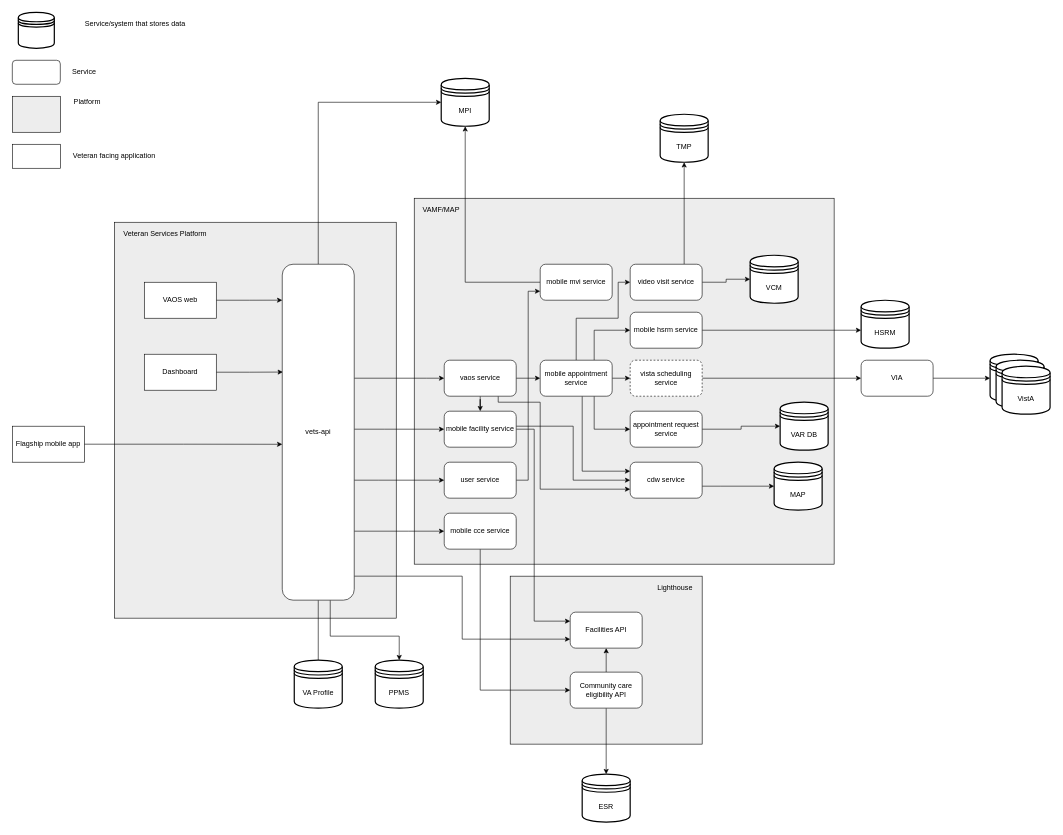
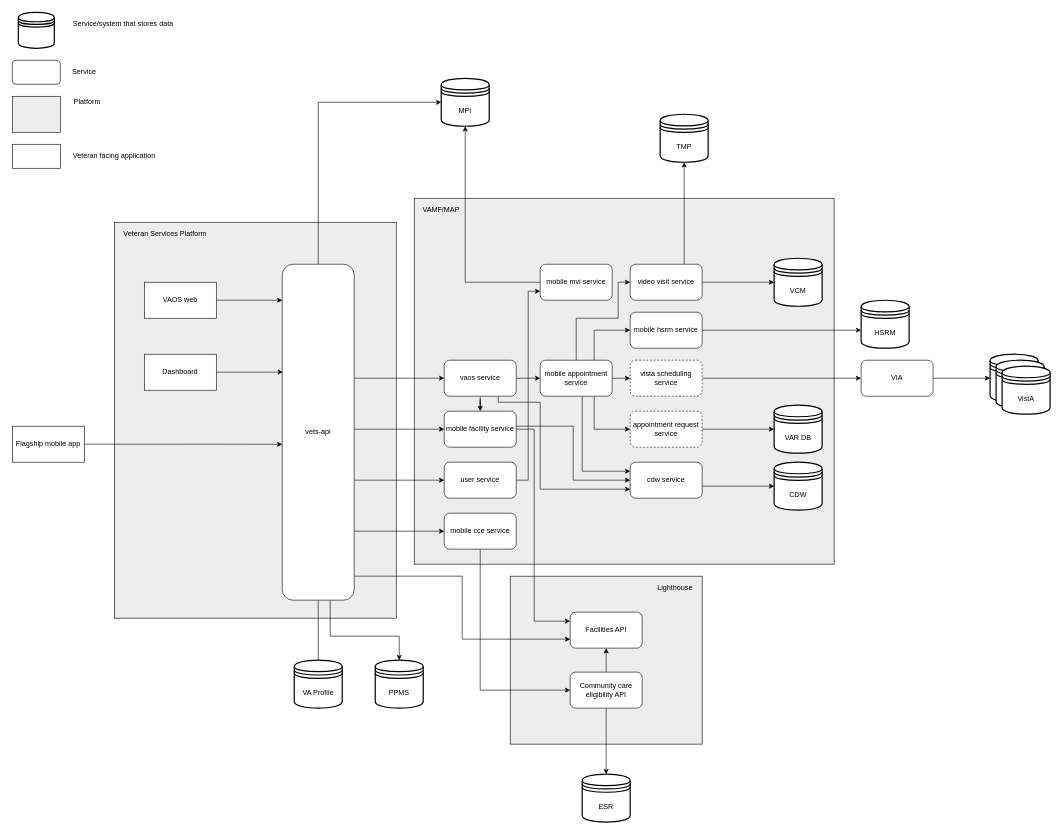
node "Service/system that stores data": moved (135, 24) -> (123, 24)
node "VCM": moved (774, 279) -> (798, 282)
node "VAR DB": moved (804, 426) -> (798, 429)
node "appointment request service": style solid -> dashed
node "MAP": label "MAP" -> "CDW"
